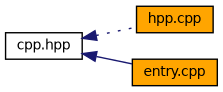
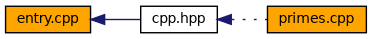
node "hpp.cpp": label "hpp.cpp" -> "primes.cpp"
edge "entry.cpp" -> "cpp.hpp": reversed
